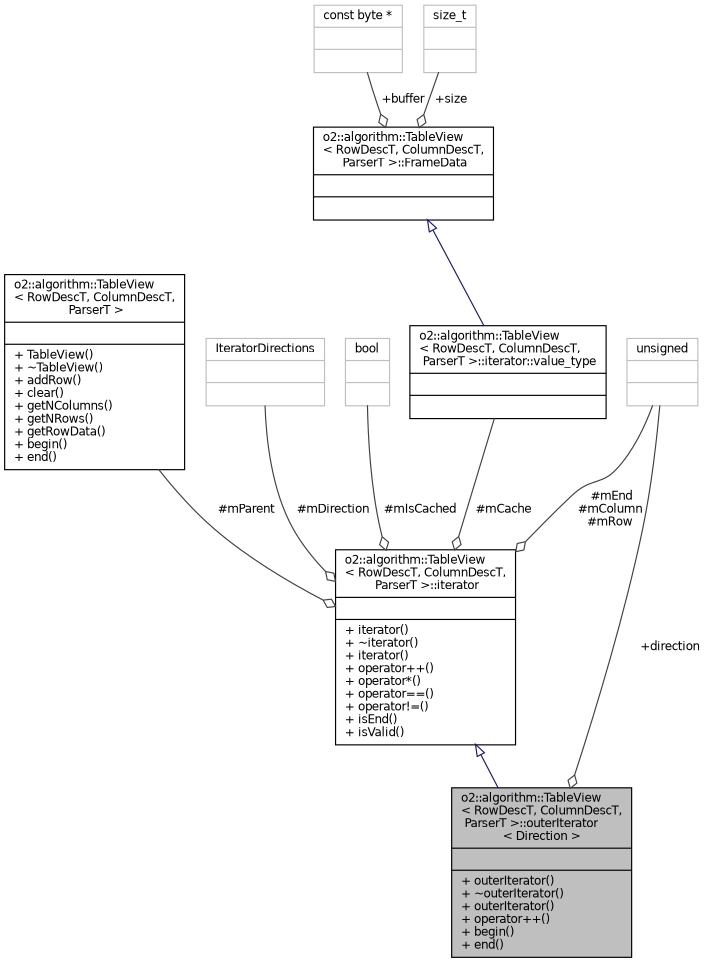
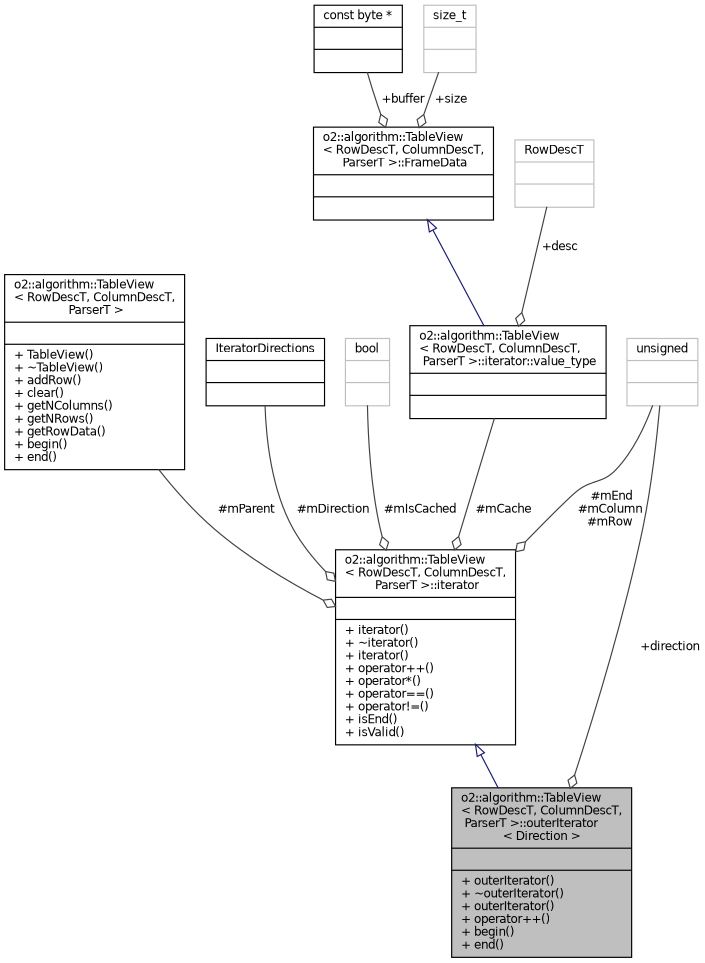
node "const byte *": color grey75 -> black
node "RowDescT": added
node "IteratorDirections": color grey75 -> black
